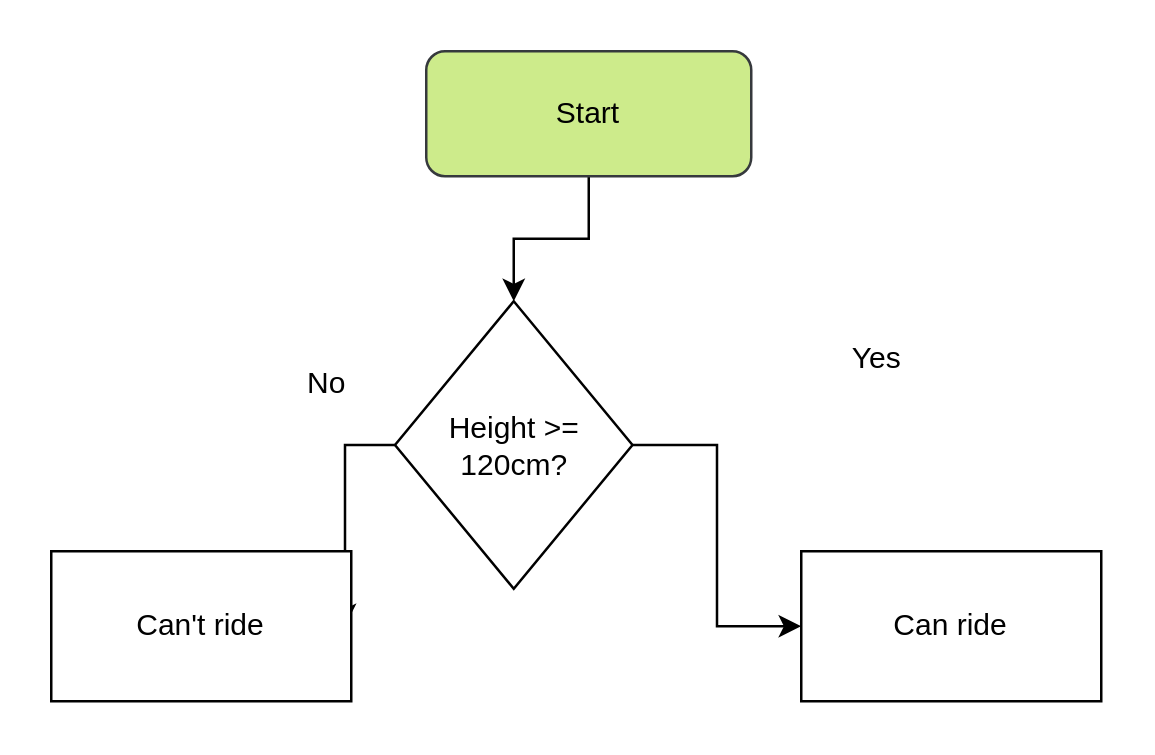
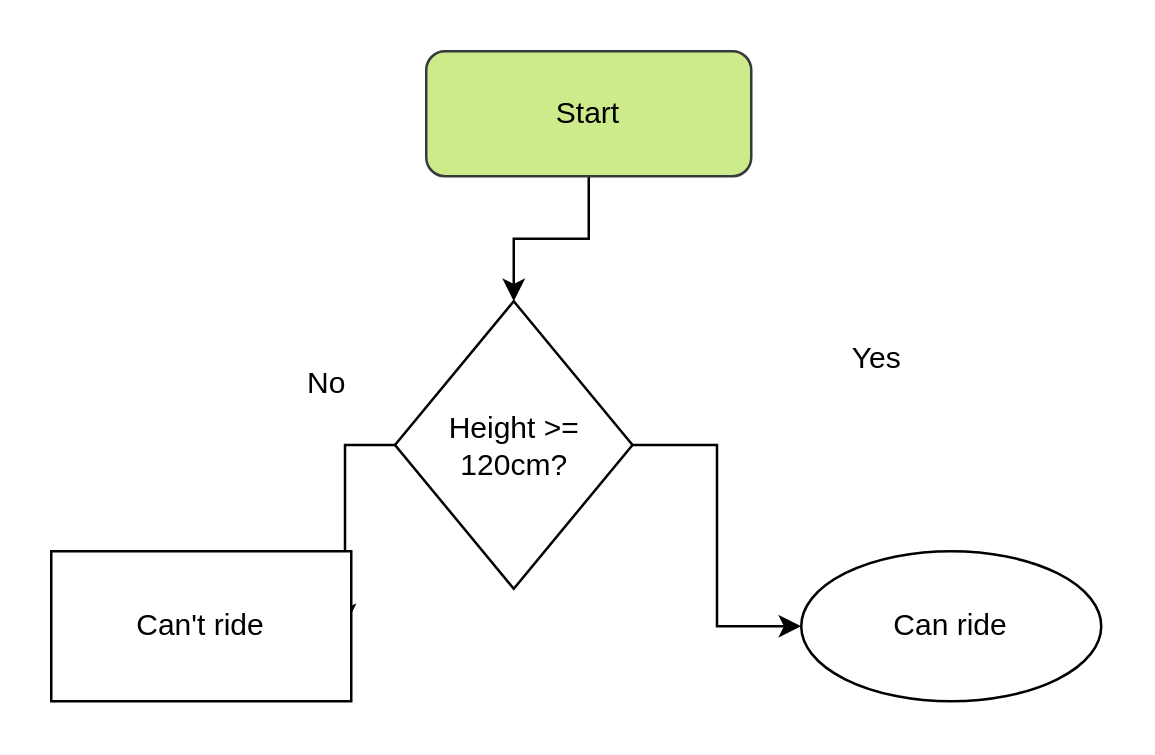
node "Can ride": shape rectangle -> ellipse
